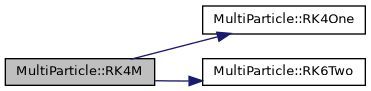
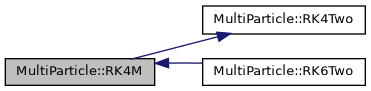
node "MultiParticle::RK4One": label "MultiParticle::RK4One" -> "MultiParticle::RK4Two"
edge "MultiParticle::RK4M" -> "MultiParticle::RK6Two": reversed
